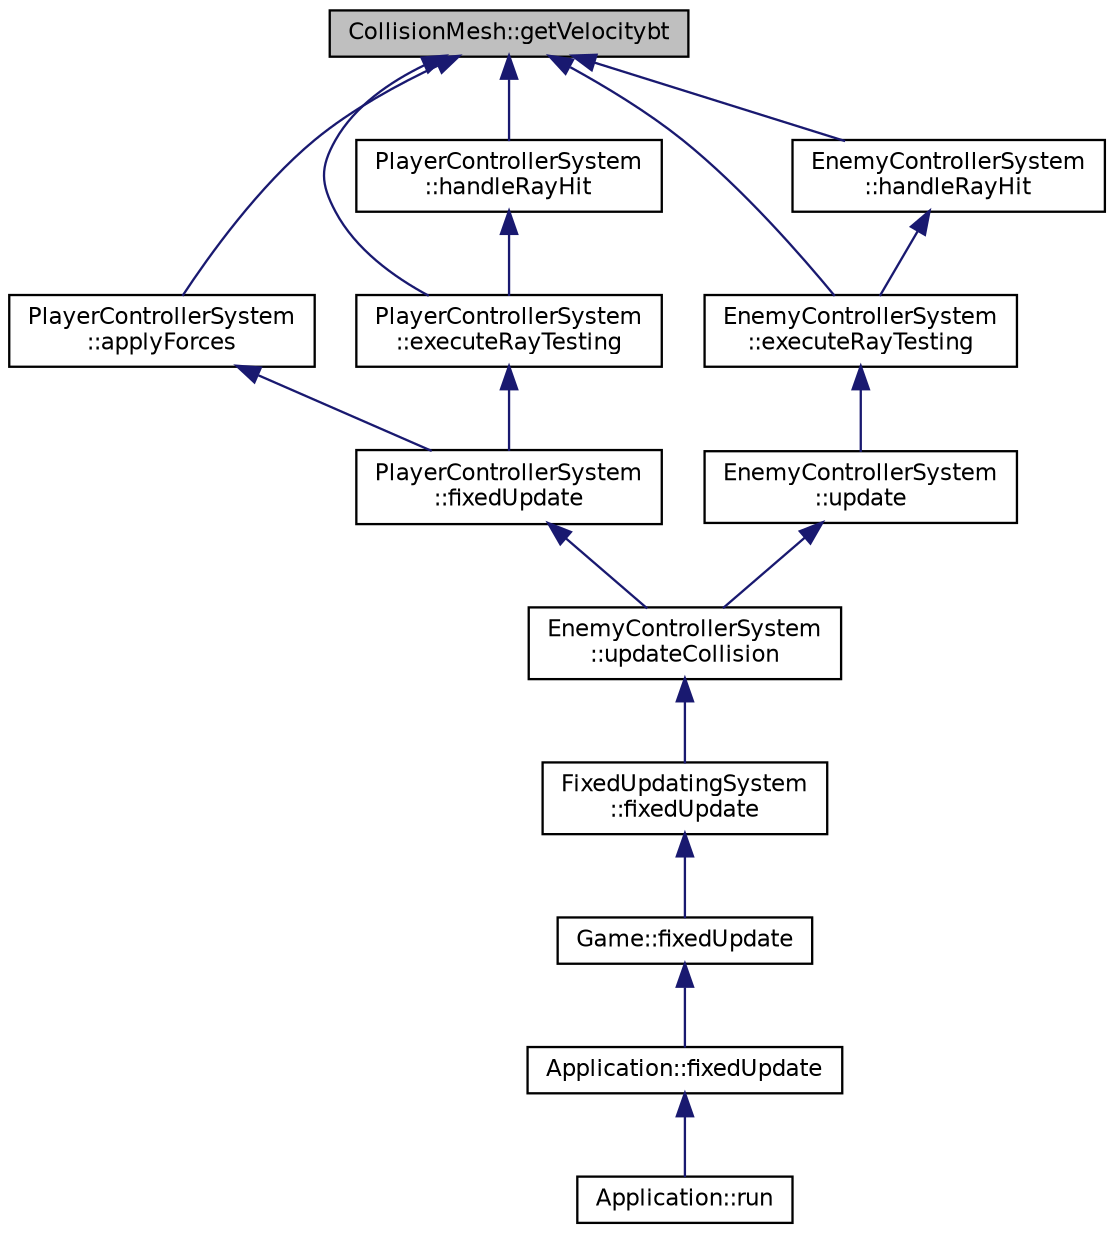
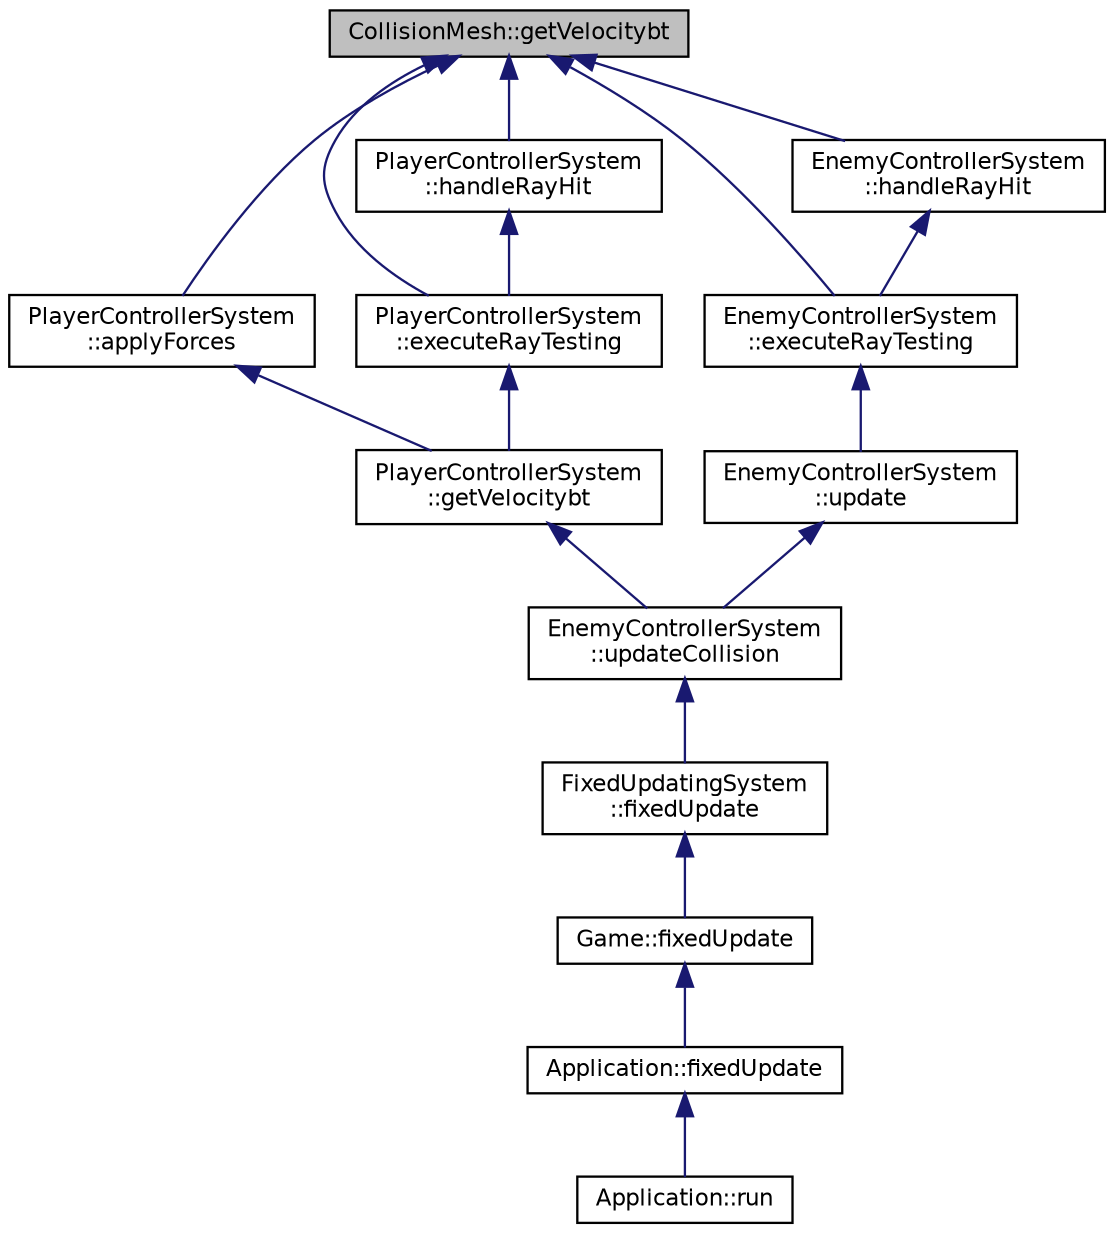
node "PlayerControllerSystem ::fixedUpdate": label "PlayerControllerSystem ::fixedUpdate" -> "PlayerControllerSystem ::getVelocitybt"
